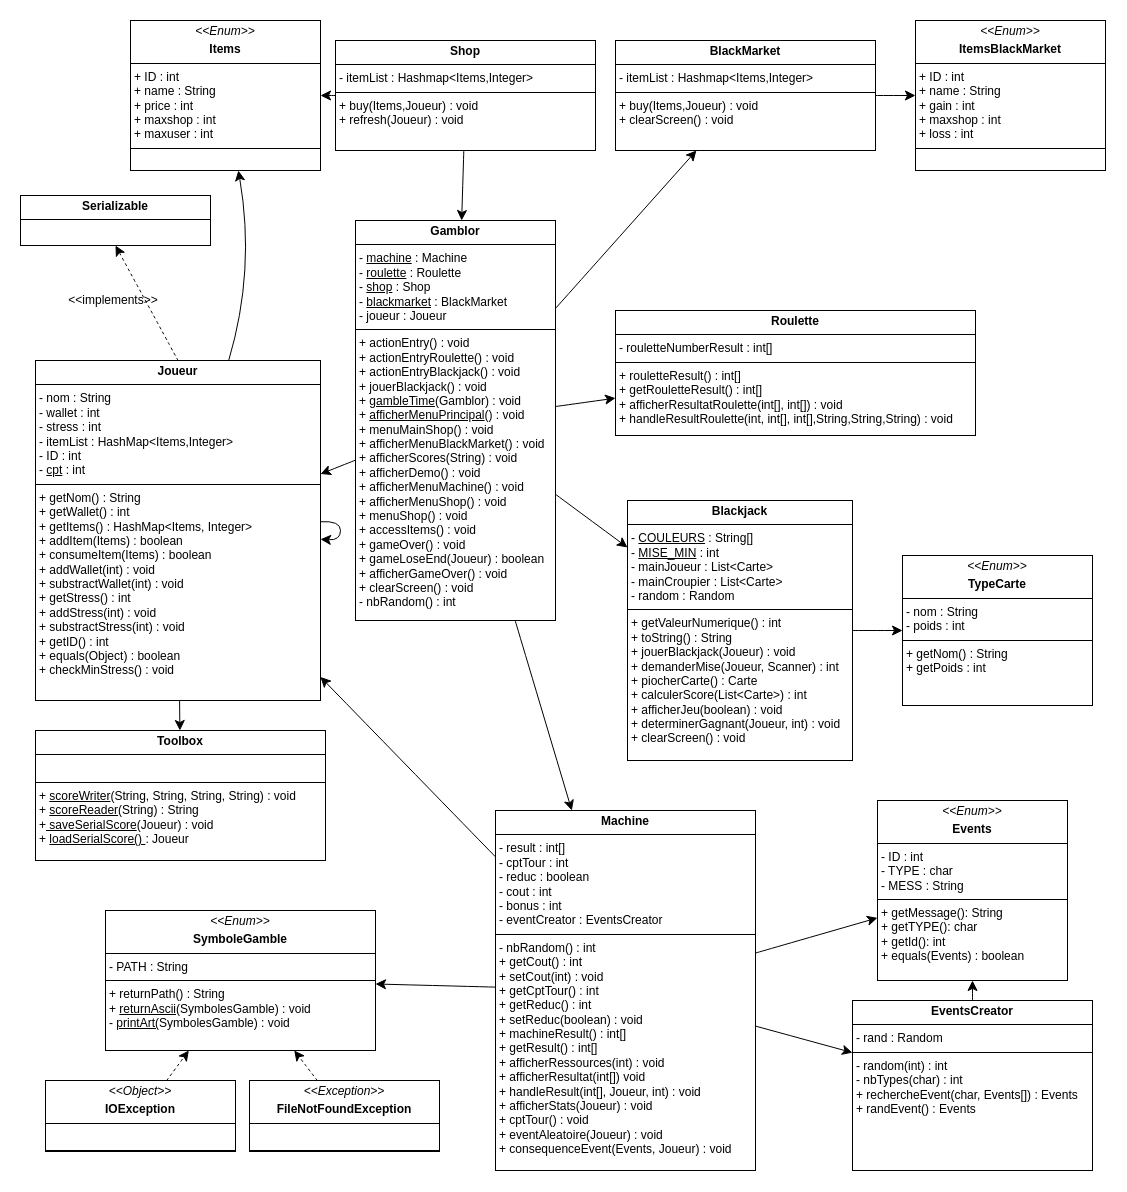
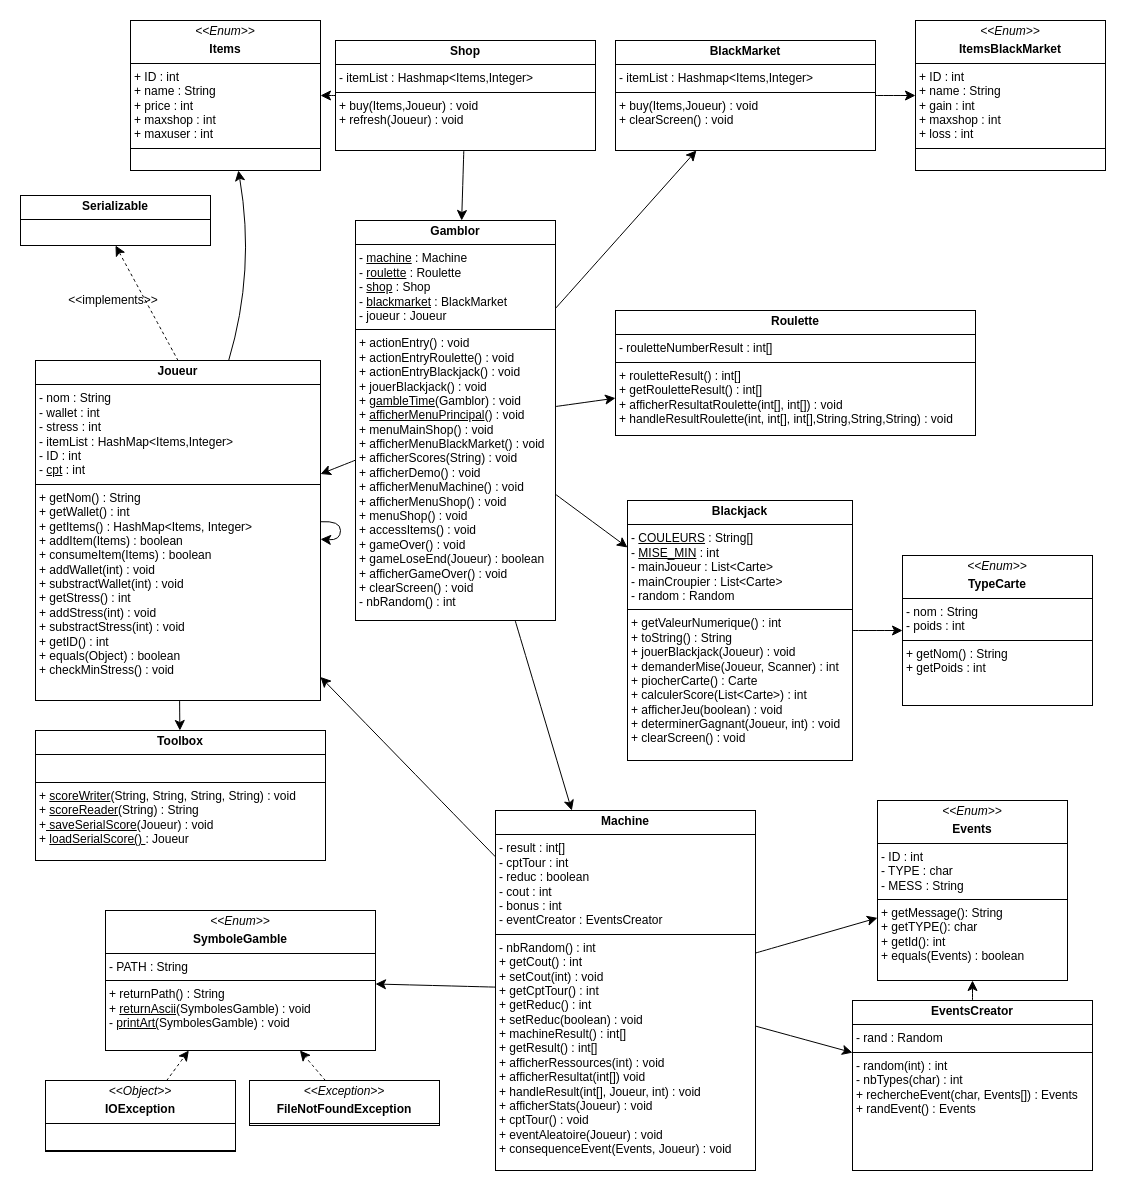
node "<<Exception>> FileNotFoundException": size 190x71 -> 190x45
